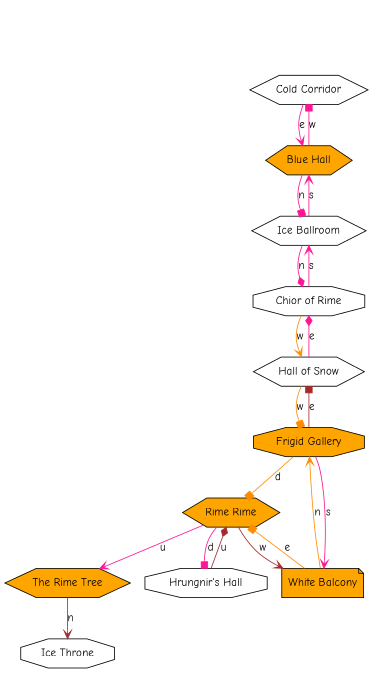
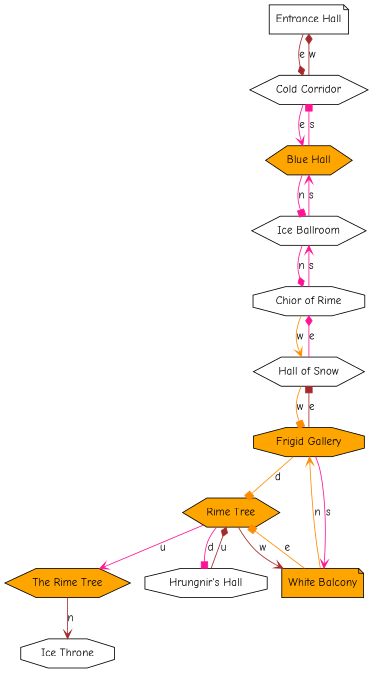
node "Entrance Hall": added
edge "Blue Hall" -> "Cold Corridor": label "w" -> "s"
node "Rime Rime": label "Rime Rime" -> "Rime Tree"
